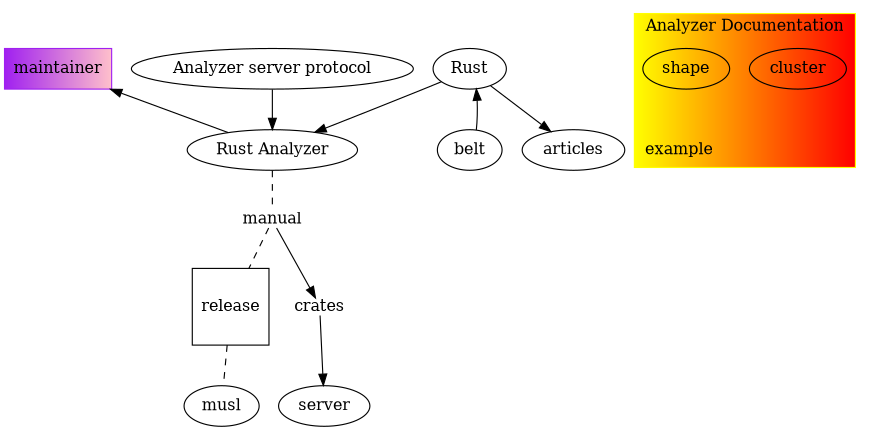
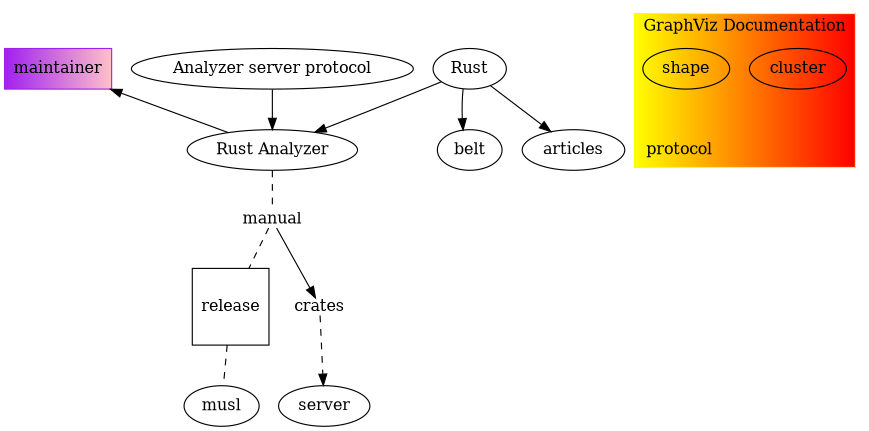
cluster "Analyzer Documentation": label "Analyzer Documentation" -> "GraphViz Documentation"
edge "belt" -> "Rust": reversed
node "example": label "example" -> "protocol"
edge "crates" -> "server": style solid -> dashed
